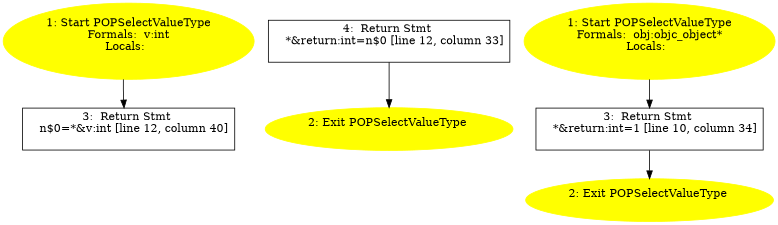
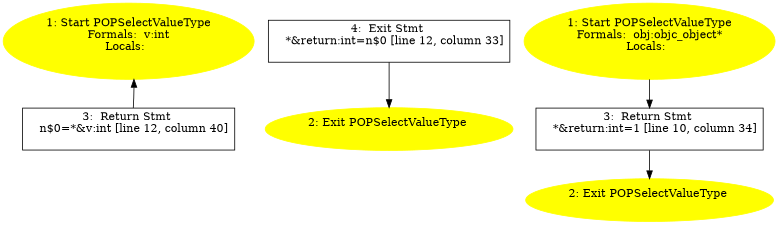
node "4:  Return Stmt *&return:int=n$0 [line 12, column 33]": label "4:  Return Stmt *&return:int=n$0 [line 12, column 33]" -> "4:  Exit Stmt *&return:int=n$0 [line 12, column 33]"
edge "1: Start POPSelectValueType Formals:  v:int Locals:" -> "3:  Return Stmt n$0=*&v:int [line 12, column 40]": reversed
